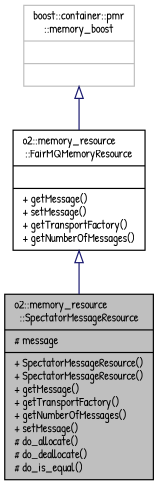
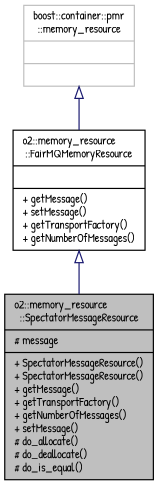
node "boost::container::pmr": text "::memory_boost" -> "::memory_resource"
